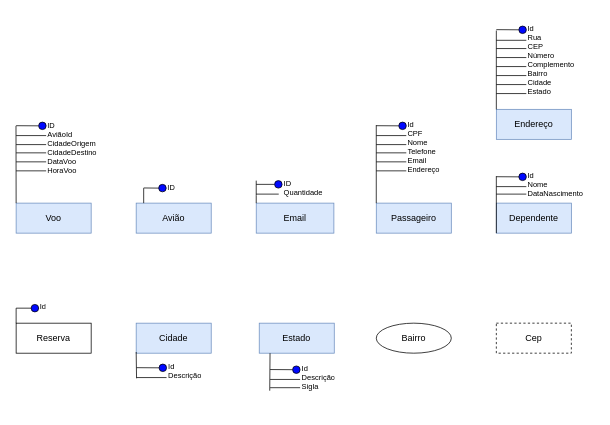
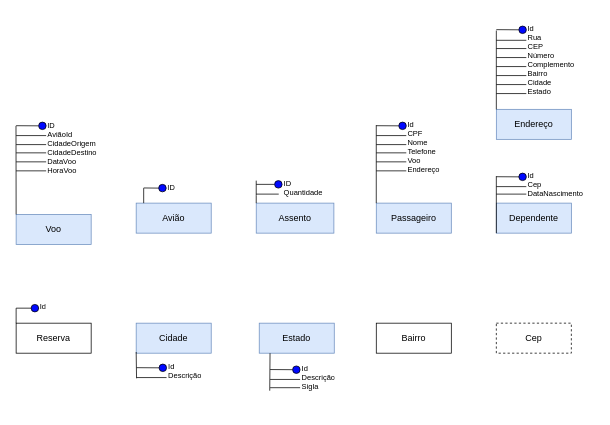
node "Id CPF Nome Telefone Email Endereço": label "Id CPF Nome Telefone Email Endereço" -> "Id CPF Nome Telefone Voo Endereço"
node "Id Nome DataNascimento": label "Id Nome DataNascimento" -> "Id Cep DataNascimento"
node "Voo": moved (54, 218) -> (54, 229)
node "Email": label "Email" -> "Assento"
node "Bairro": shape ellipse -> rectangle
